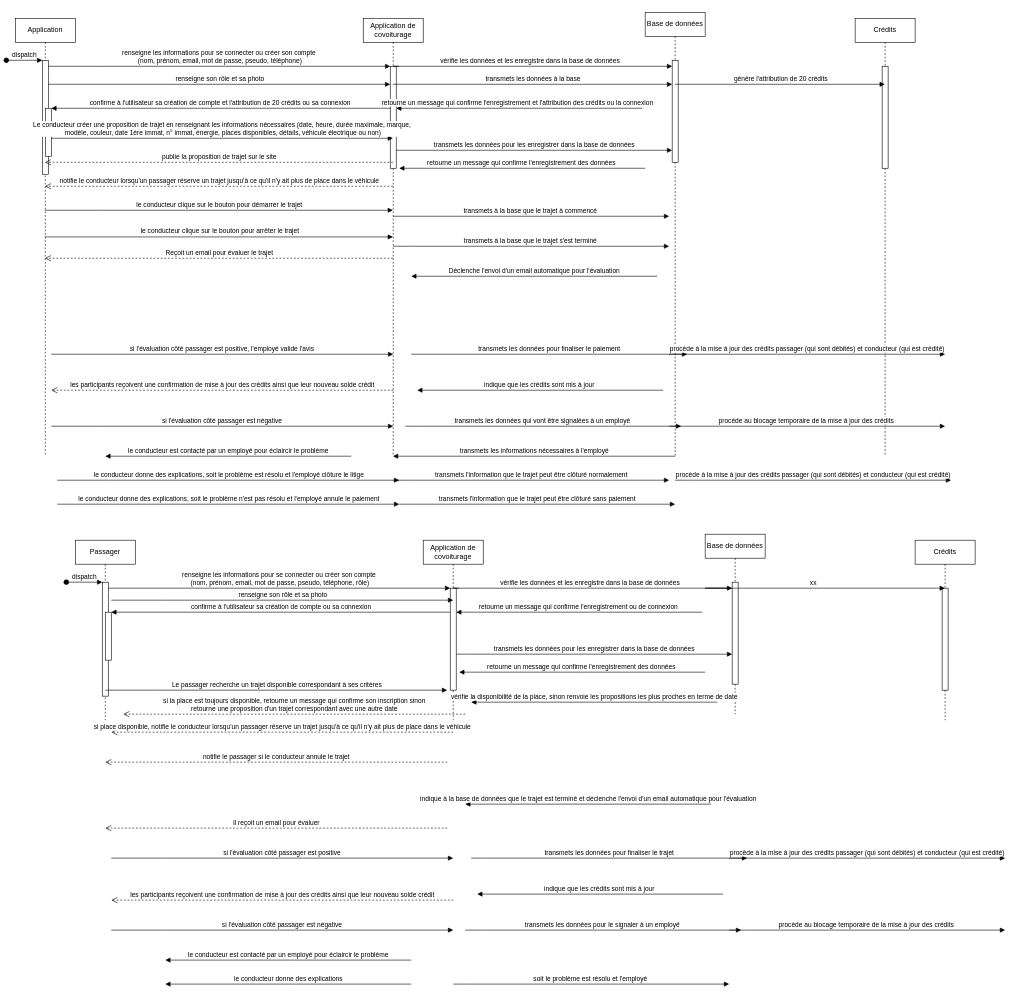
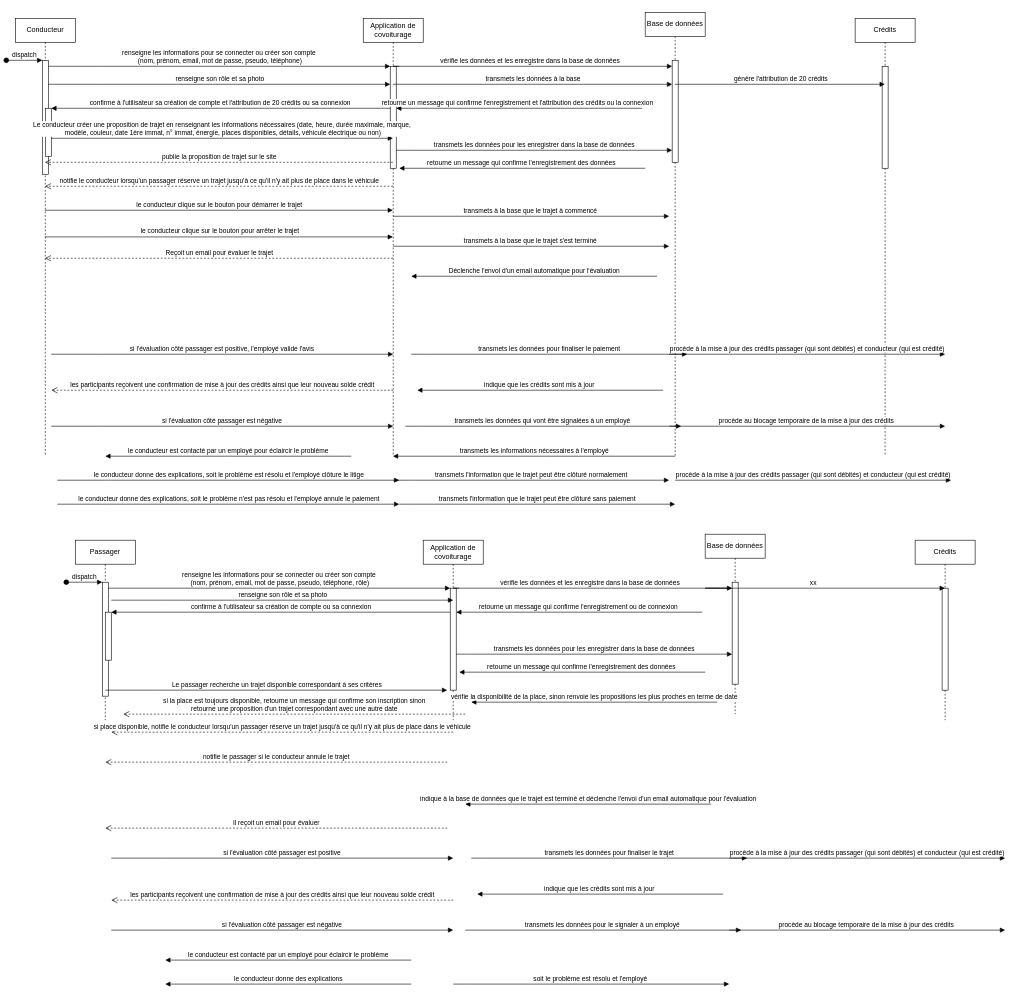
node "Application": label "Application" -> "Conducteur"
